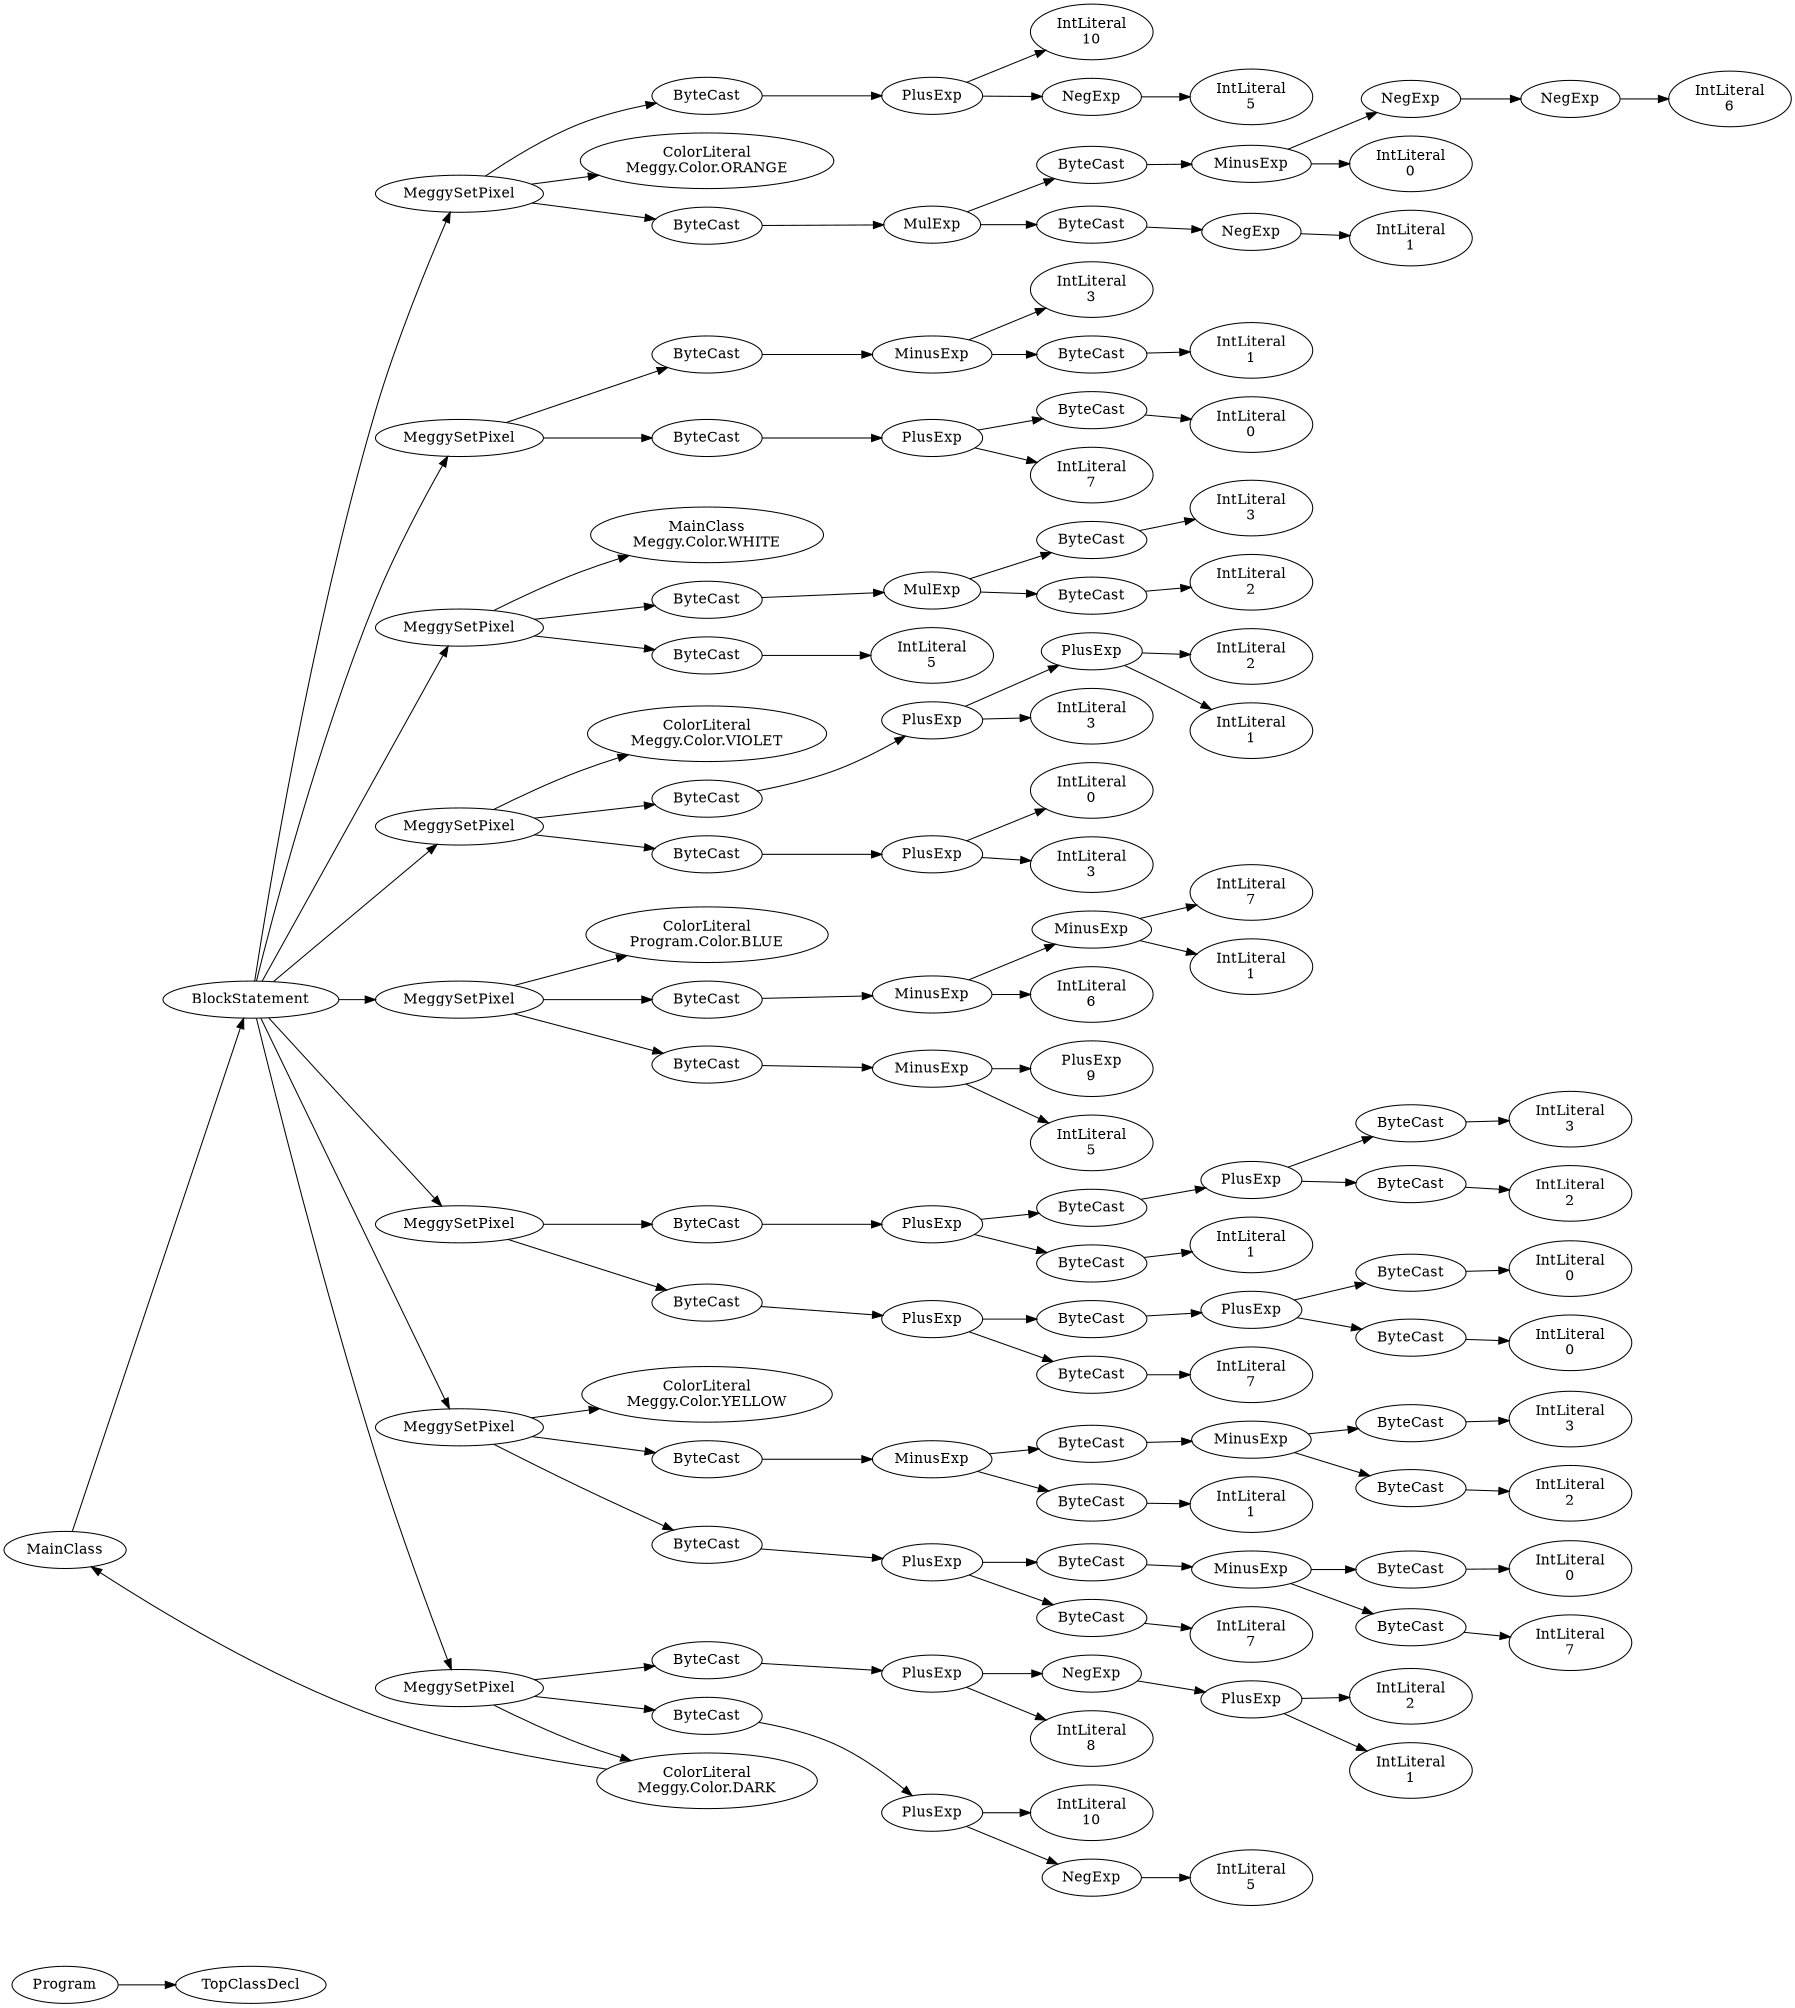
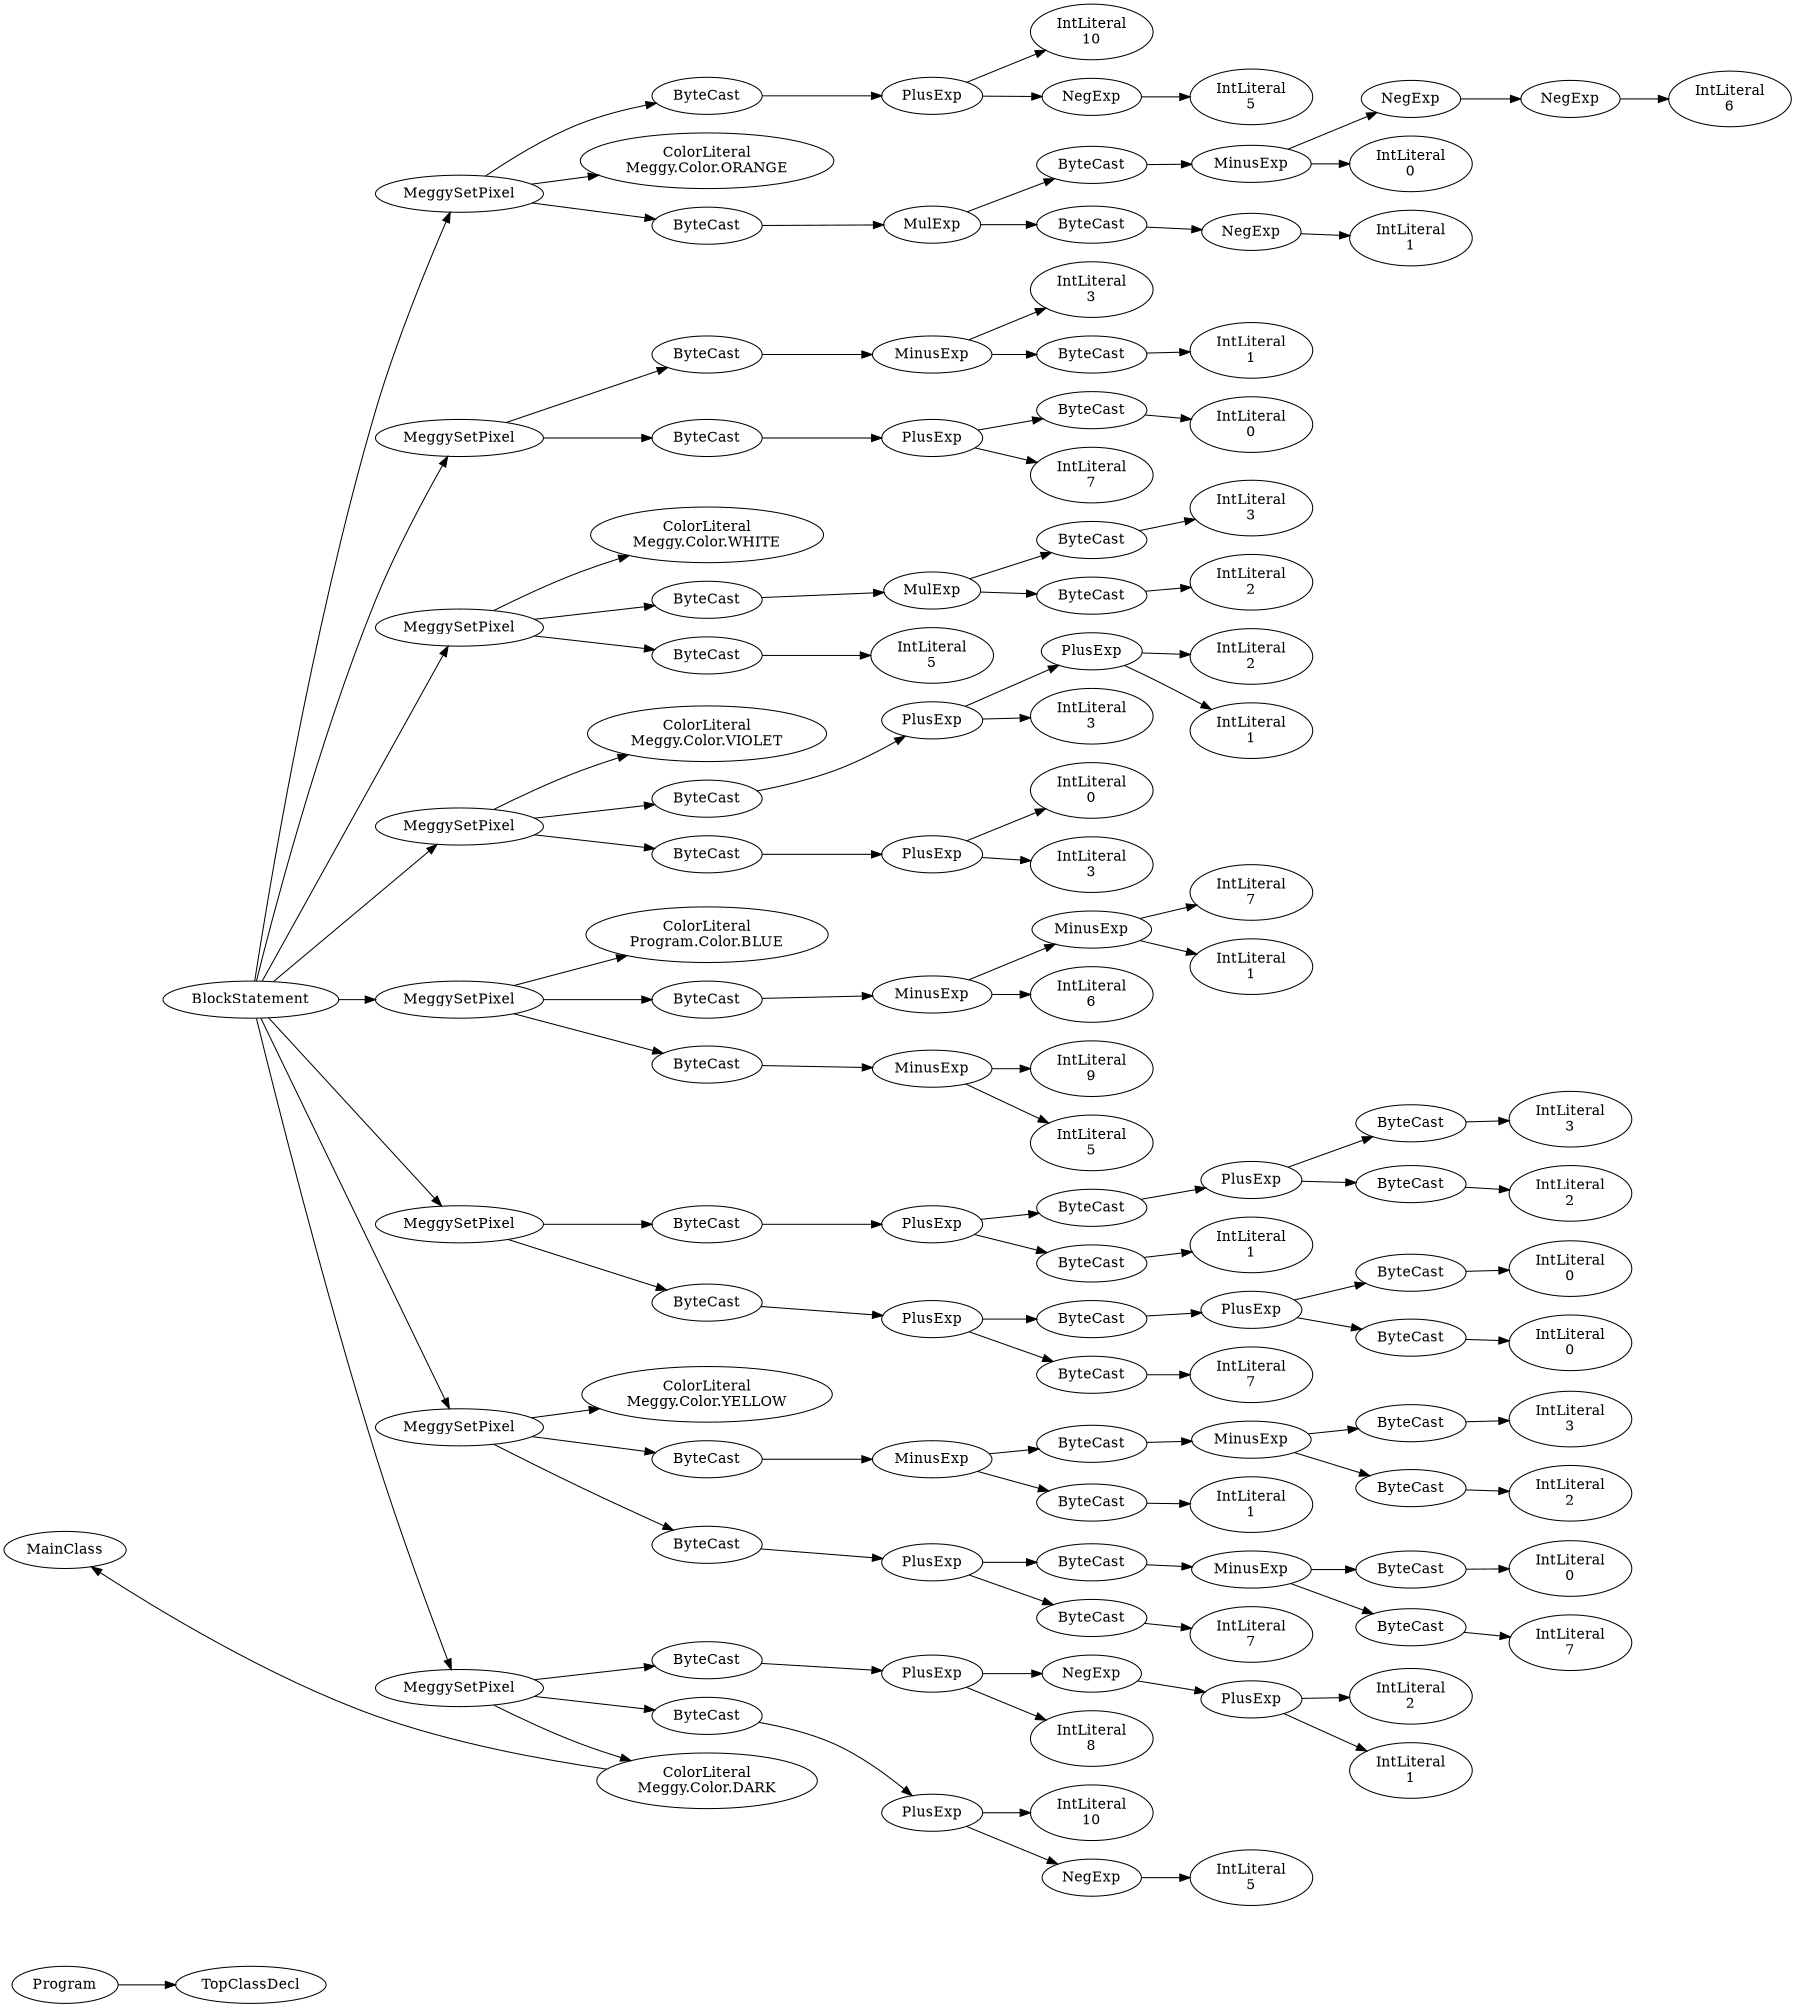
node "MainClass Meggy.Color.WHITE": label "MainClass Meggy.Color.WHITE" -> "ColorLiteral Meggy.Color.WHITE"
node "PlusExp 9": label "PlusExp 9" -> "IntLiteral 9"
edge "MainClass" -> "BlockStatement": removed
